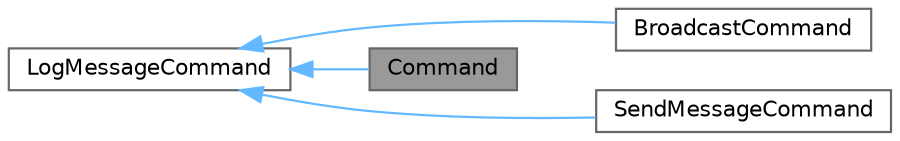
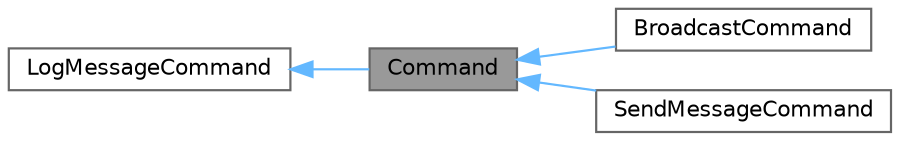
edge "BroadcastCommand" -> "LogMessageCommand": now "BroadcastCommand" -> "Command"
edge "SendMessageCommand" -> "LogMessageCommand": now "SendMessageCommand" -> "Command"
